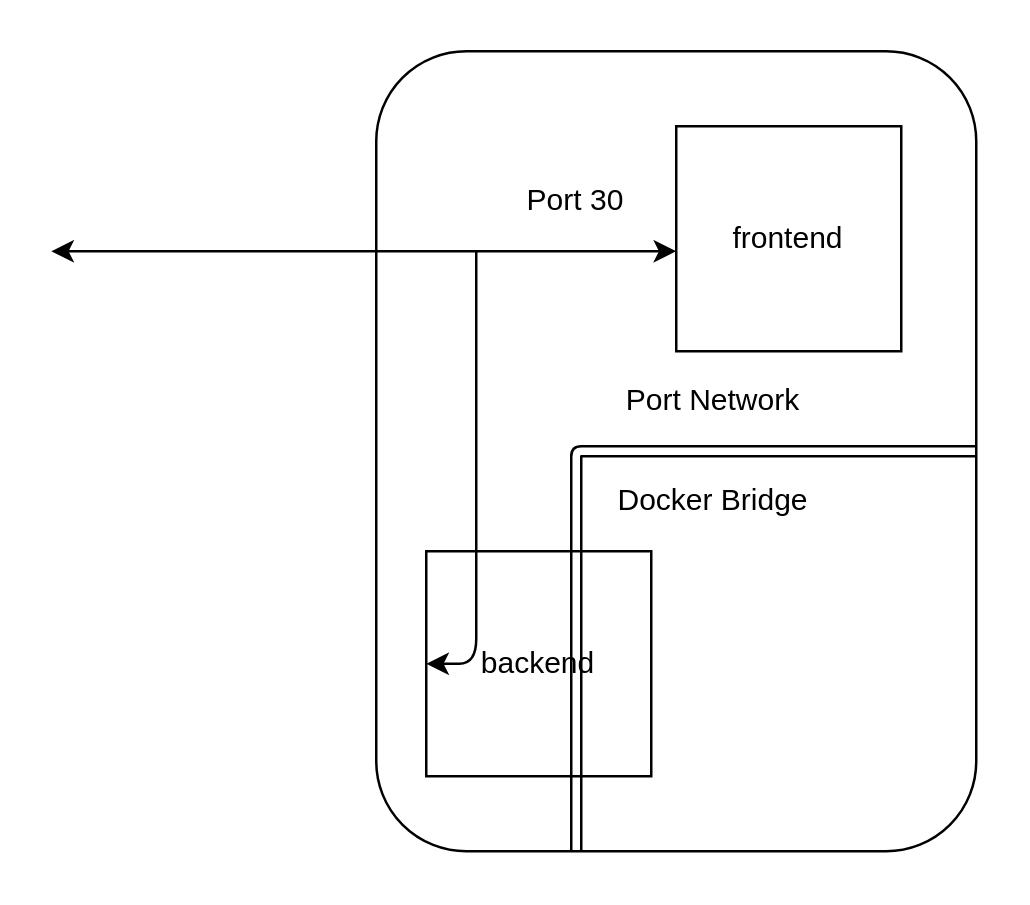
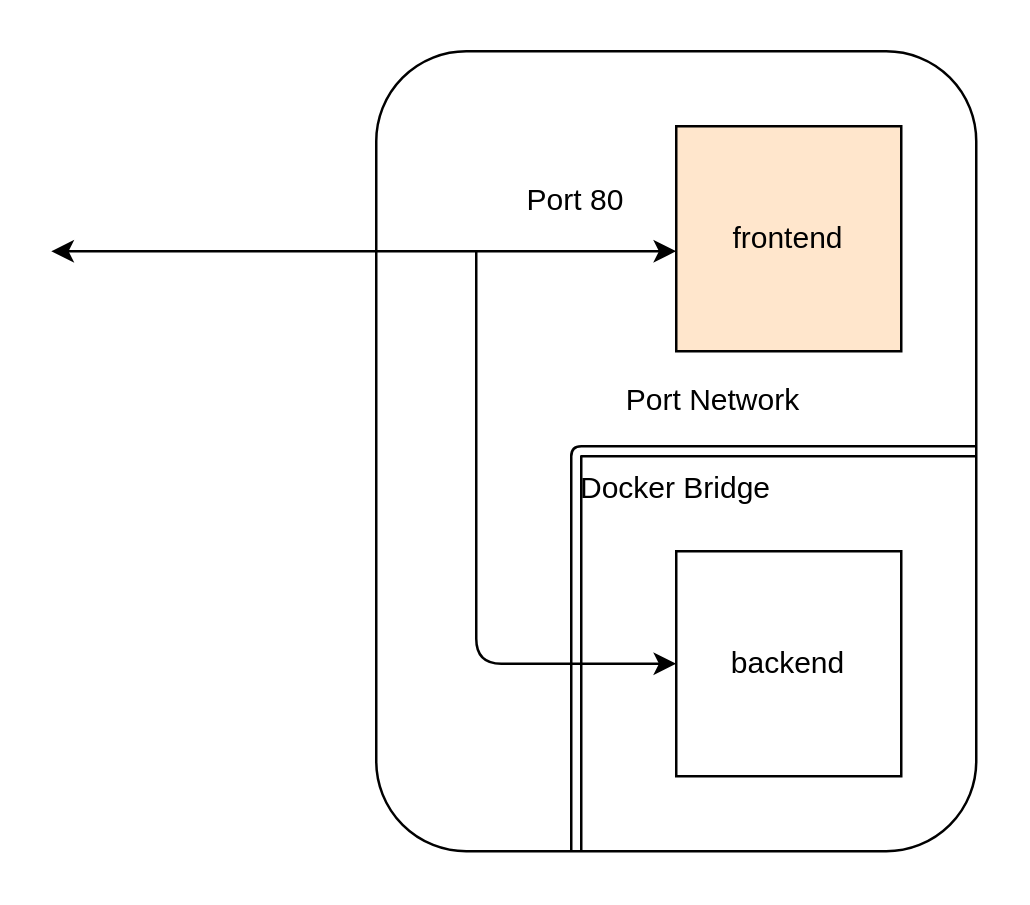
node "Port 30": label "Port 30" -> "Port 80"
node "frontend": fillcolor #ffffff -> #ffe6cc
node "Docker Bridge": moved (714, 501) -> (676, 489)
node "backend": moved (539, 664) -> (789, 664)
